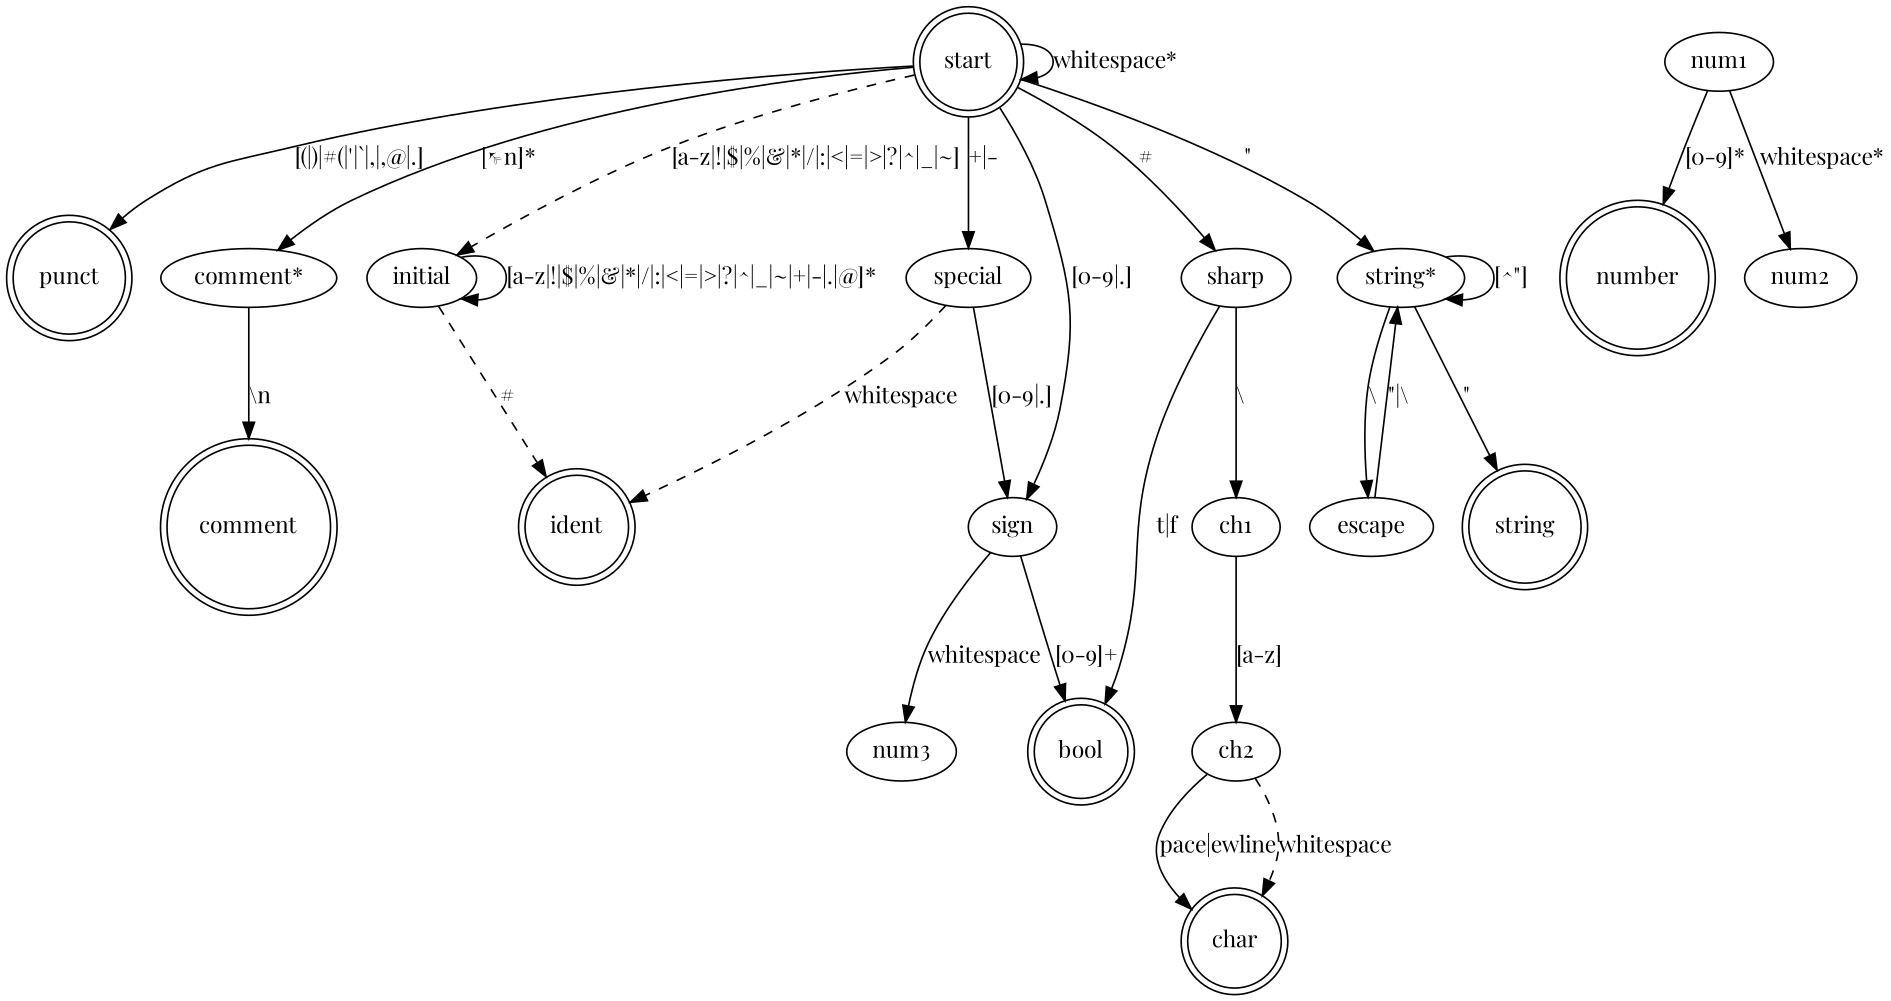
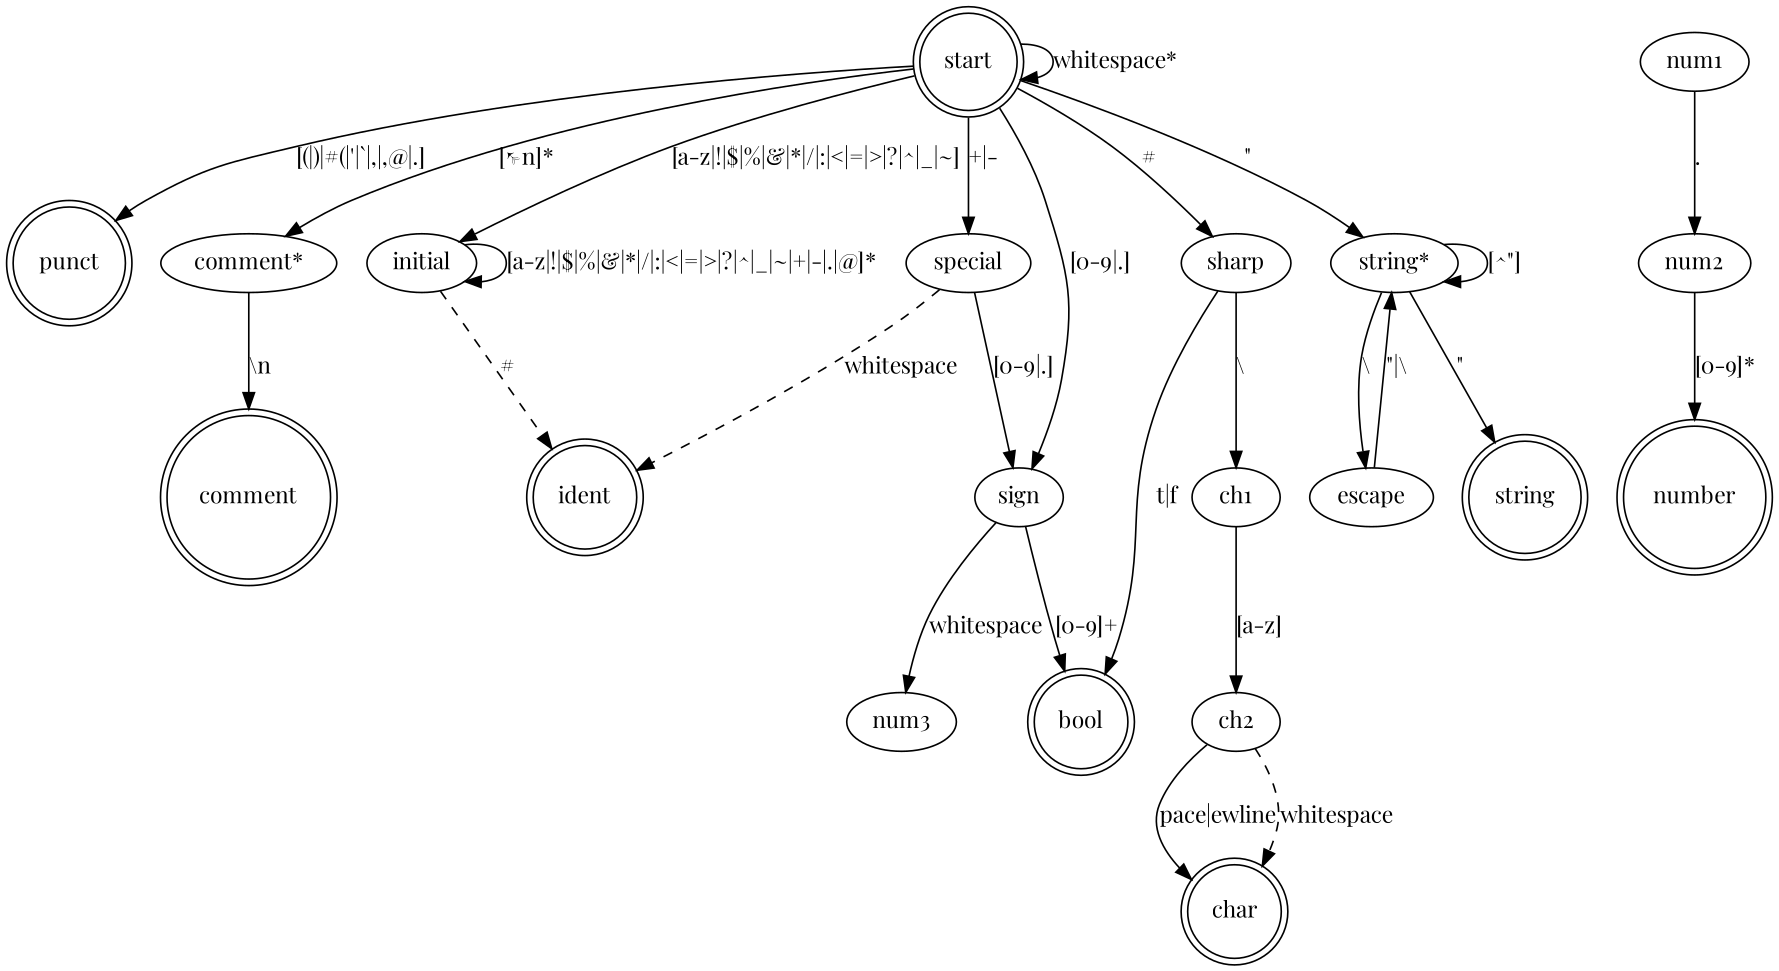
edge "num1" -> "number": now "num2" -> "number"
edge "start" -> "initial": style dashed -> solid
edge "num1" -> "num2": label "whitespace*" -> "."
